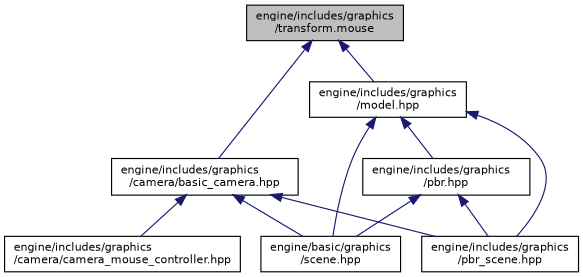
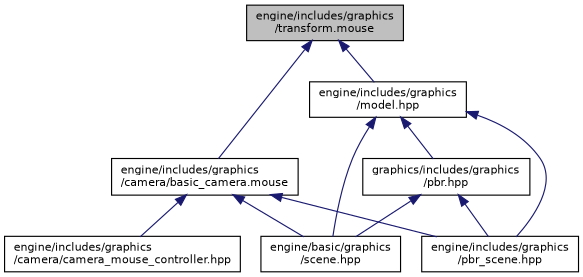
node "engine/includes/graphics /camera/basic_camera.hpp": label "engine/includes/graphics /camera/basic_camera.hpp" -> "engine/includes/graphics /camera/basic_camera.mouse"
node "engine/includes/graphics /pbr.hpp": label "engine/includes/graphics /pbr.hpp" -> "graphics/includes/graphics /pbr.hpp"
